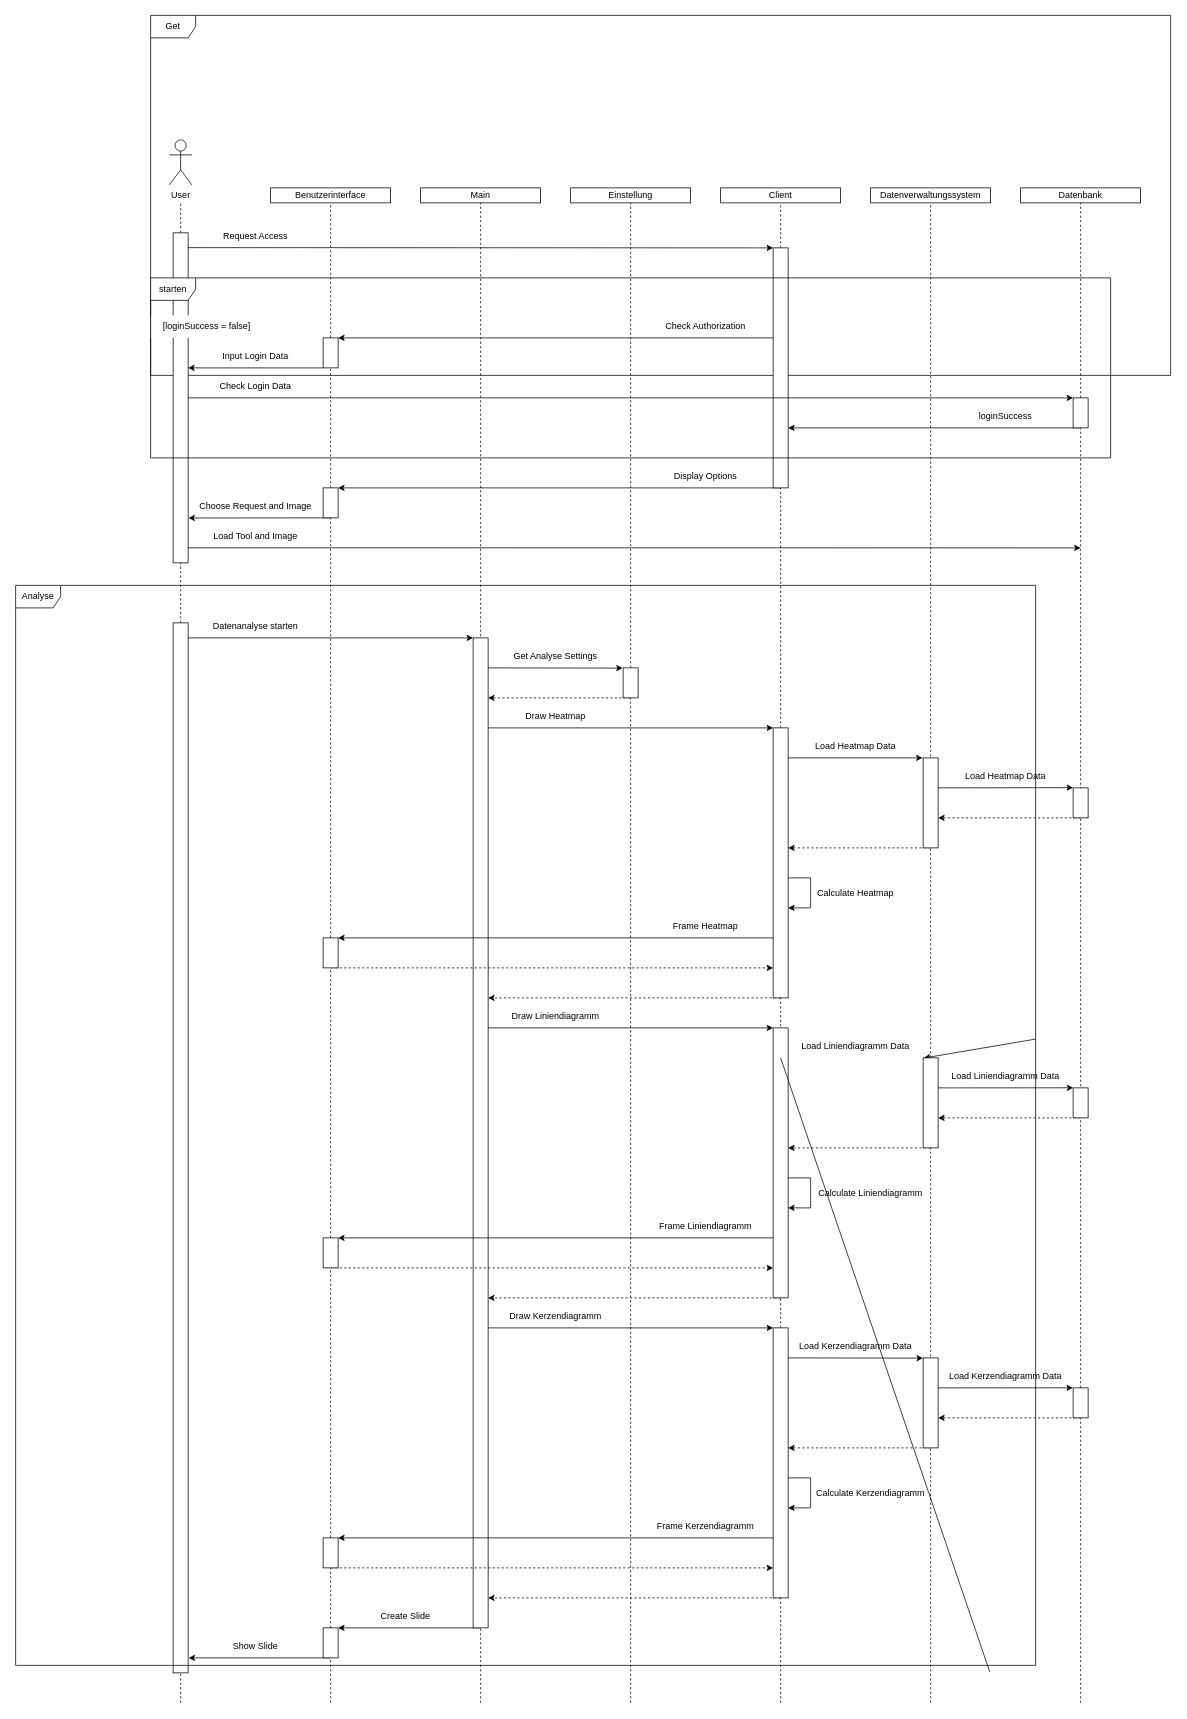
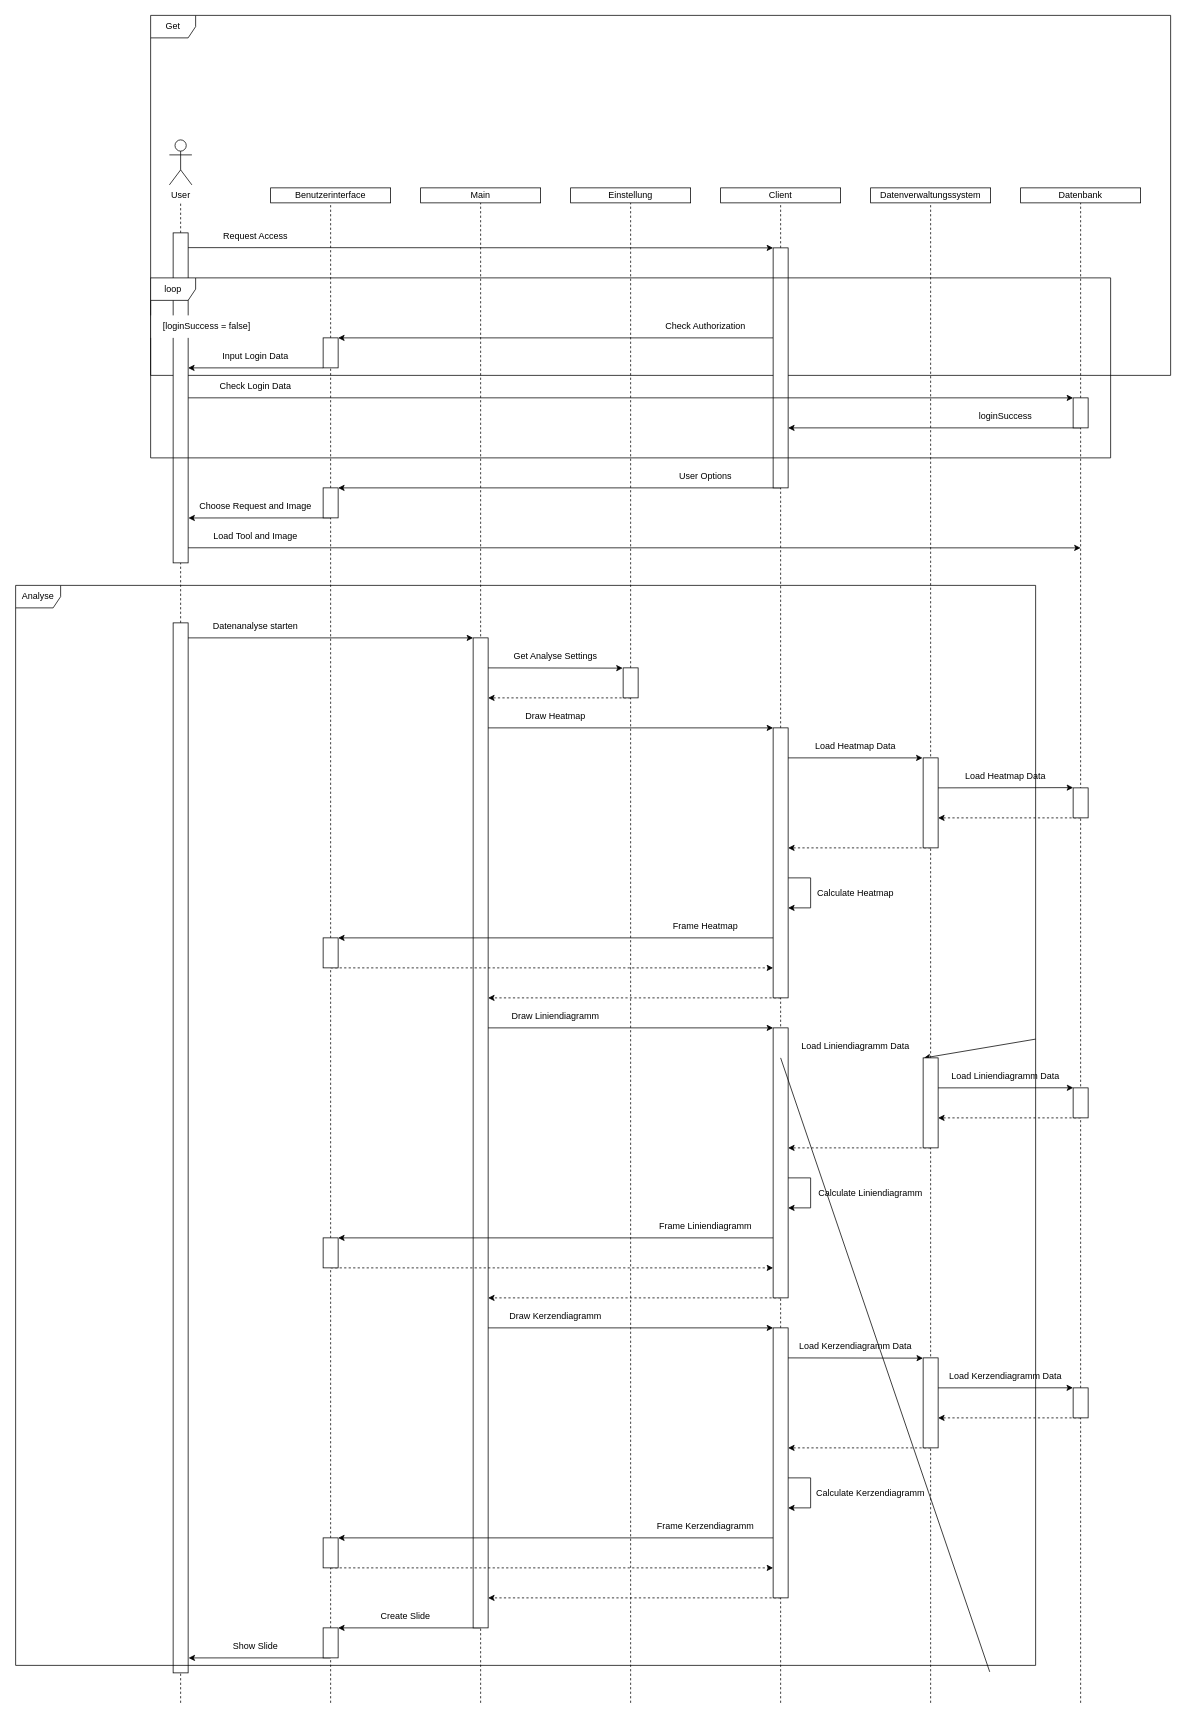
node "starten": label "starten" -> "loop"
node "Display Options": label "Display Options" -> "User Options"
